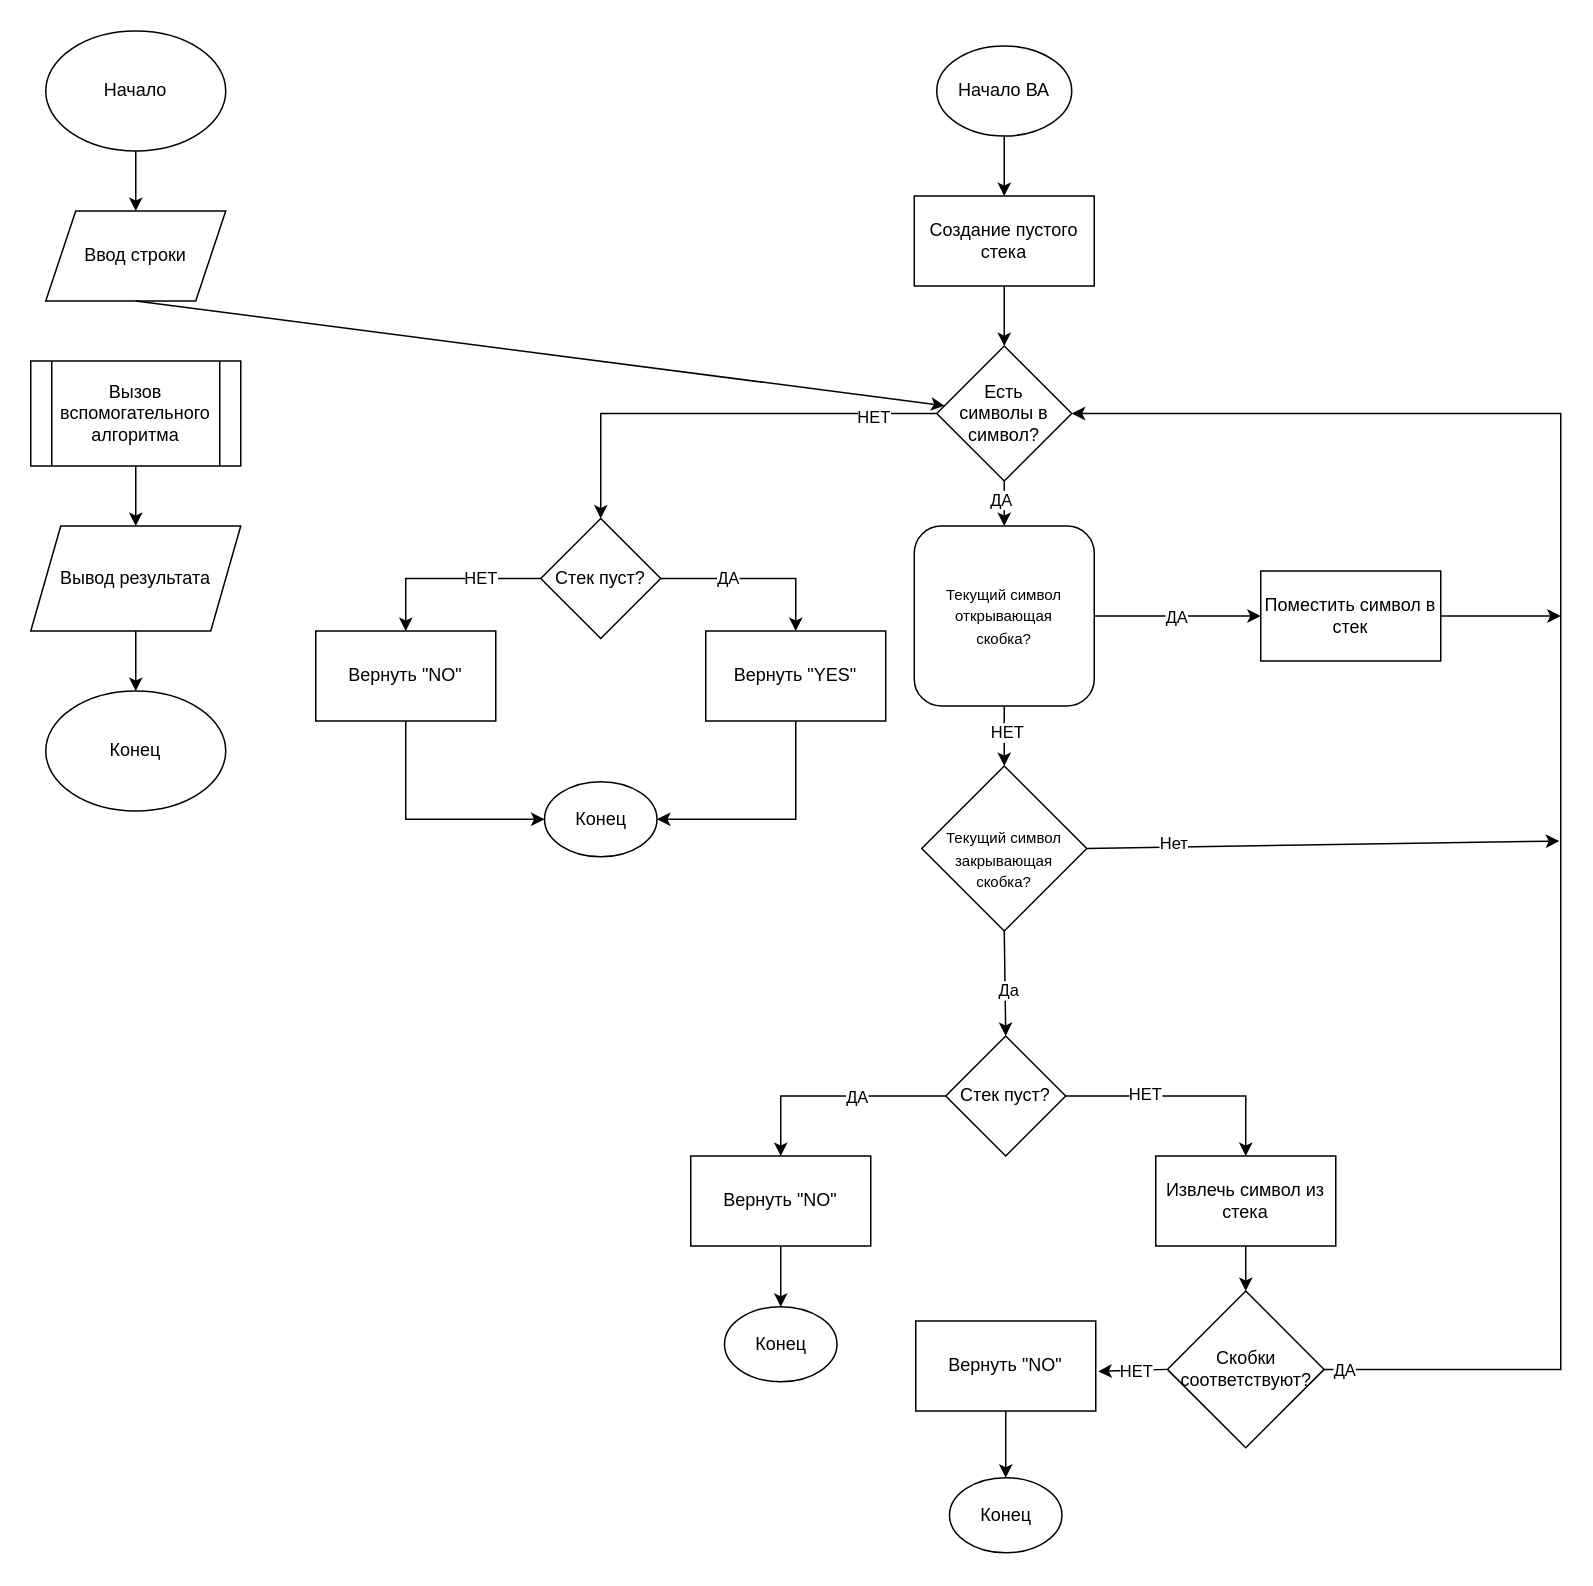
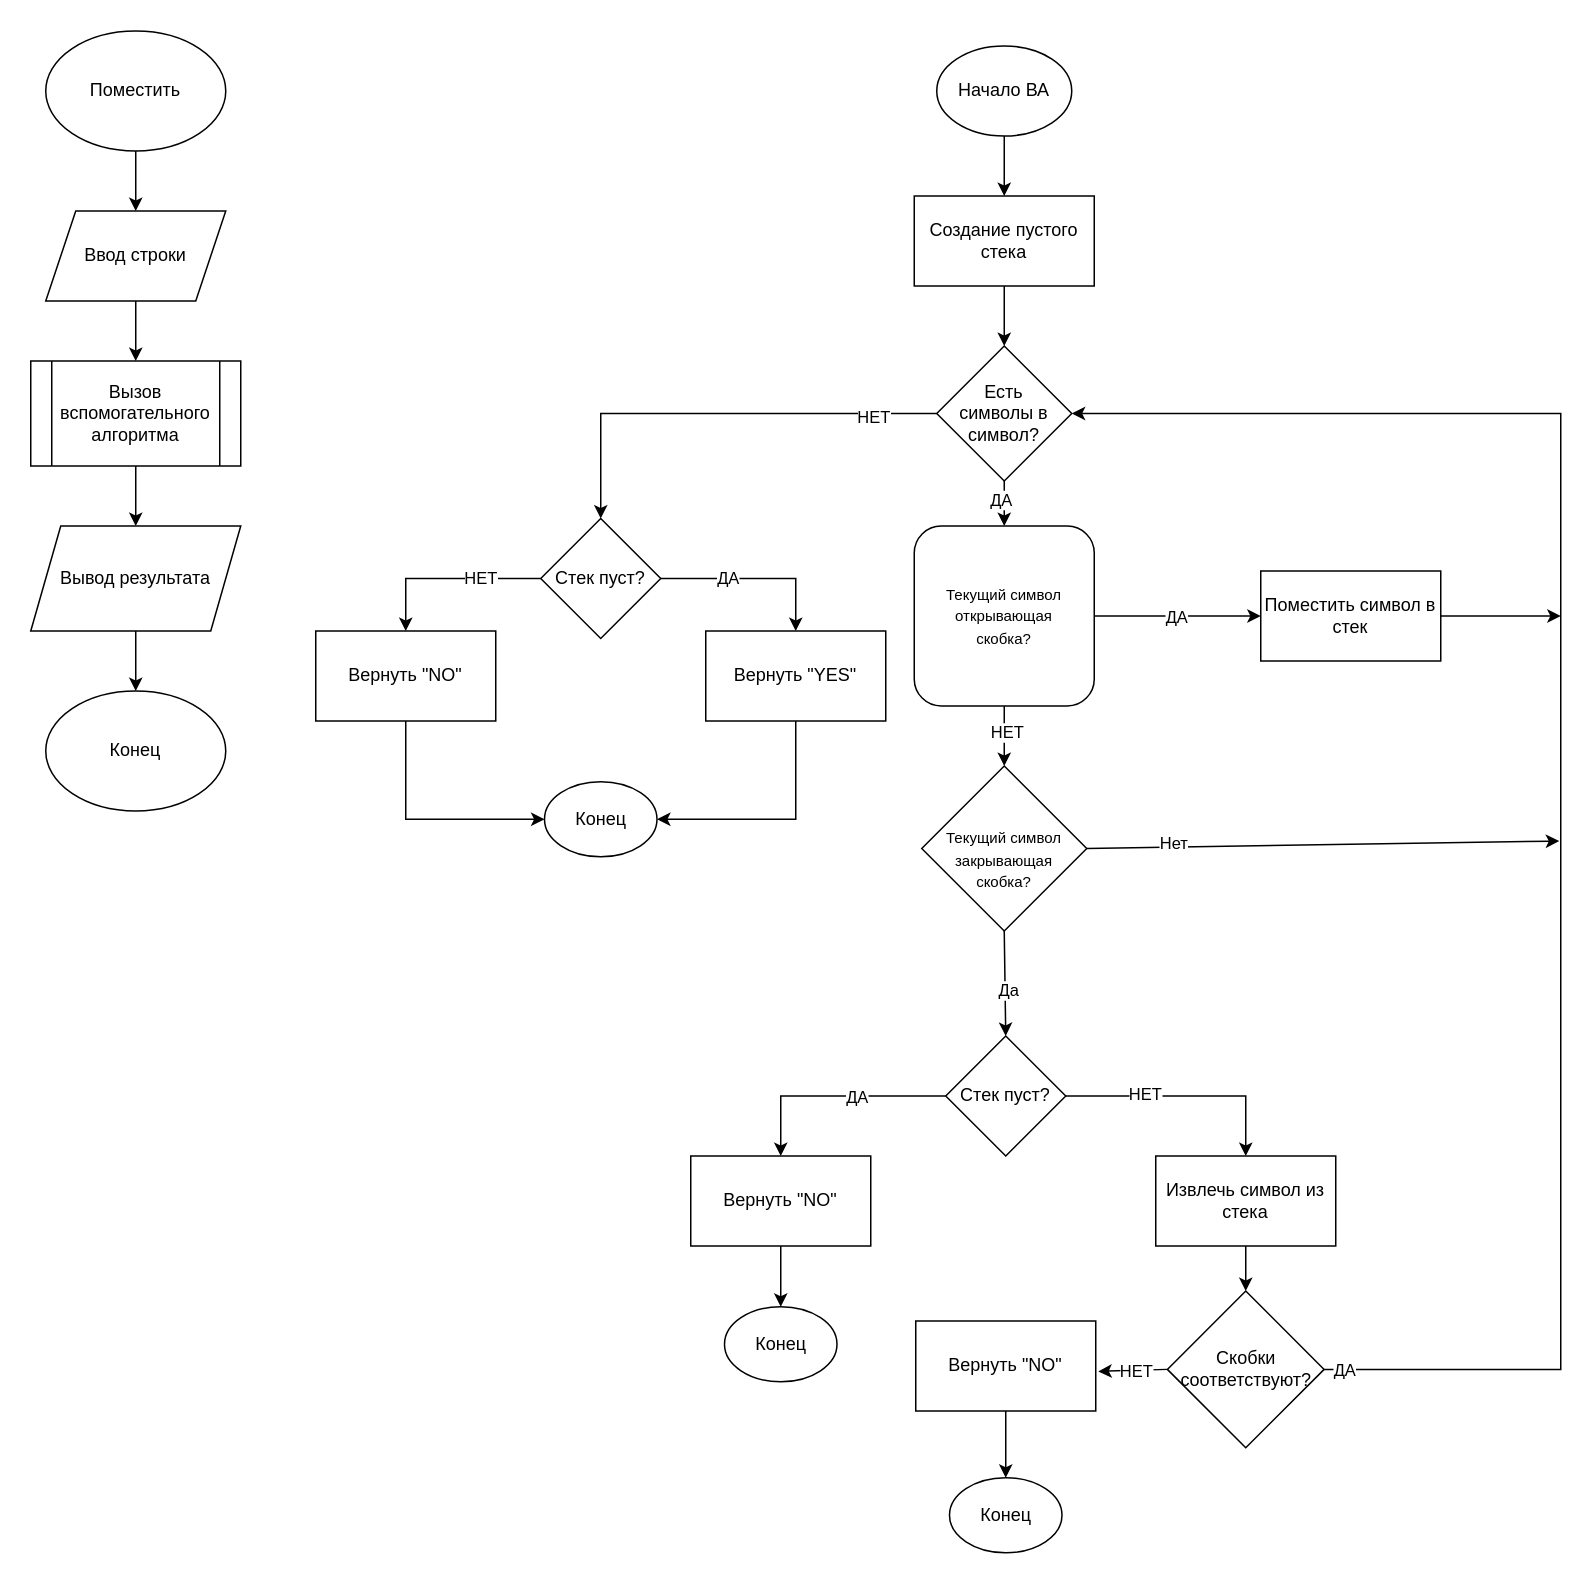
node "Начало": label "Начало" -> "Поместить"
edge "Ввод строки" -> "Есть символы в символ?": now "Ввод строки" -> "Вызов вспомогательного алгоритма"
